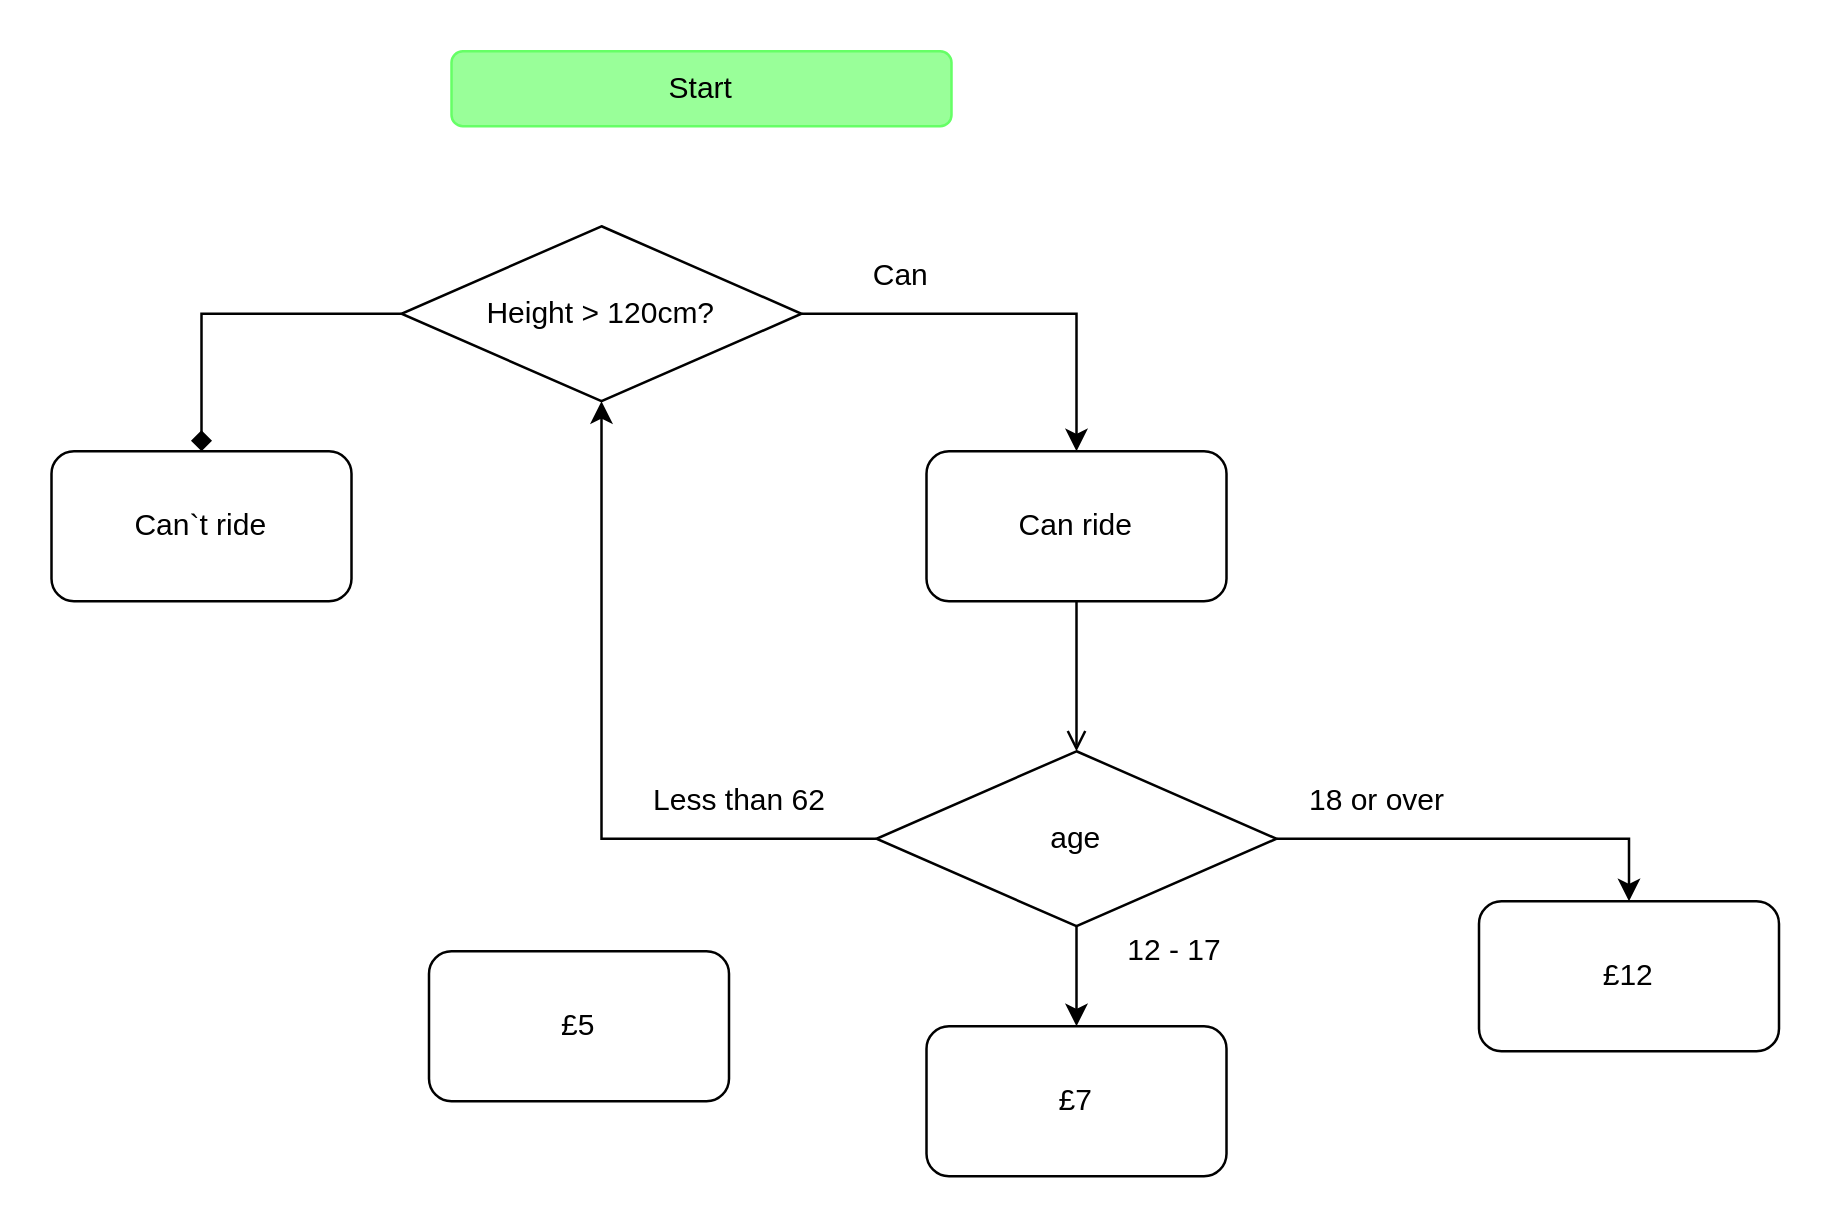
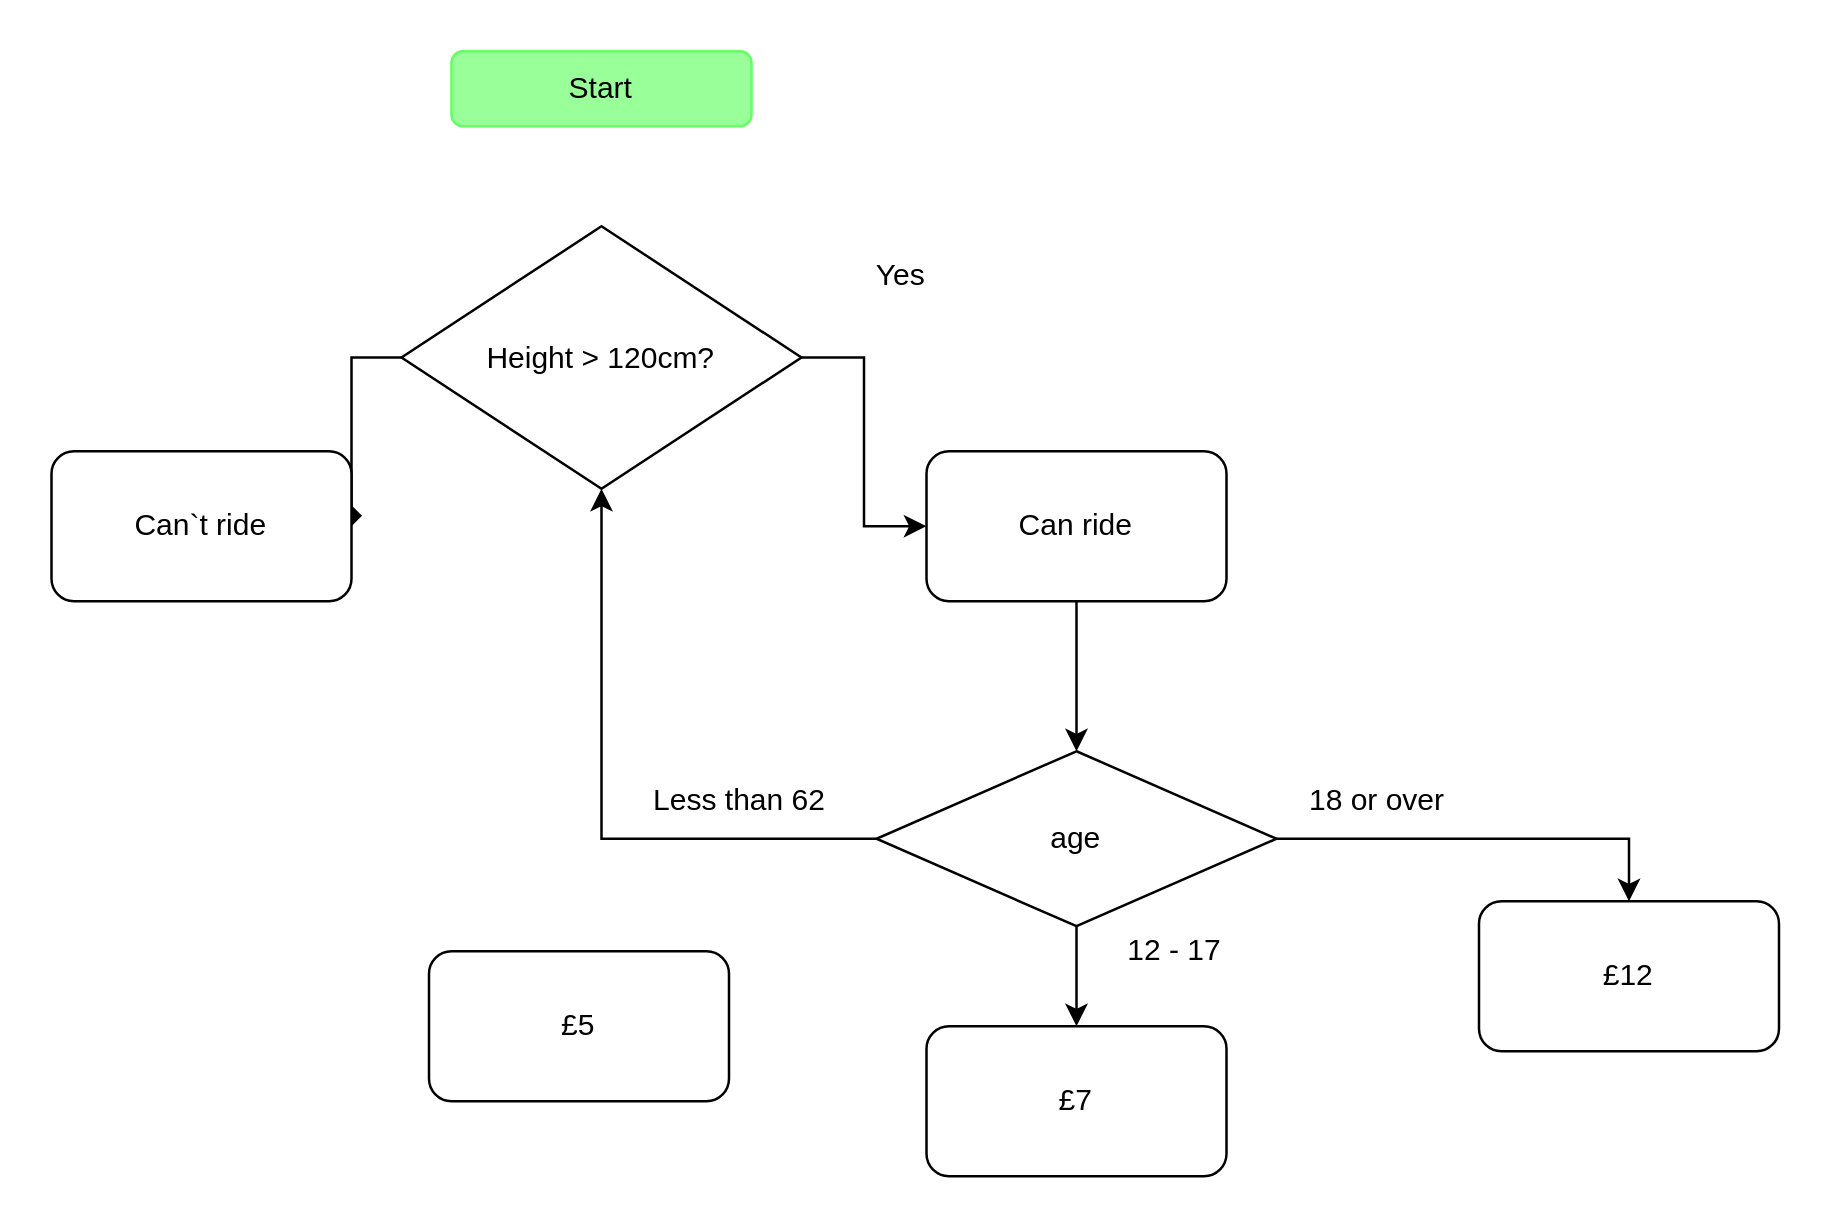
node "Start": size 500x75 -> 300x75
node "Can": label "Can" -> "Yes"
node "Height > 120cm?": size 400x175 -> 400x263
edge "Can ride" -> "age": arrowhead open -> classic
